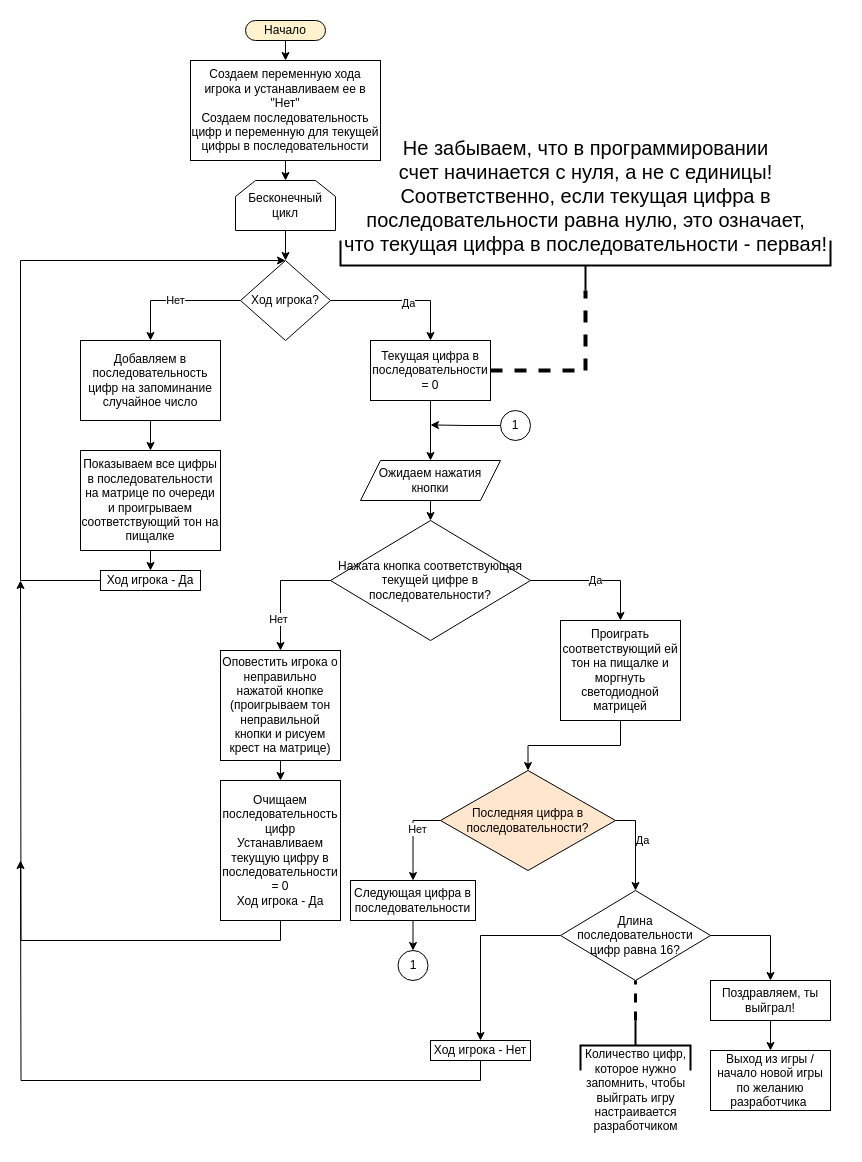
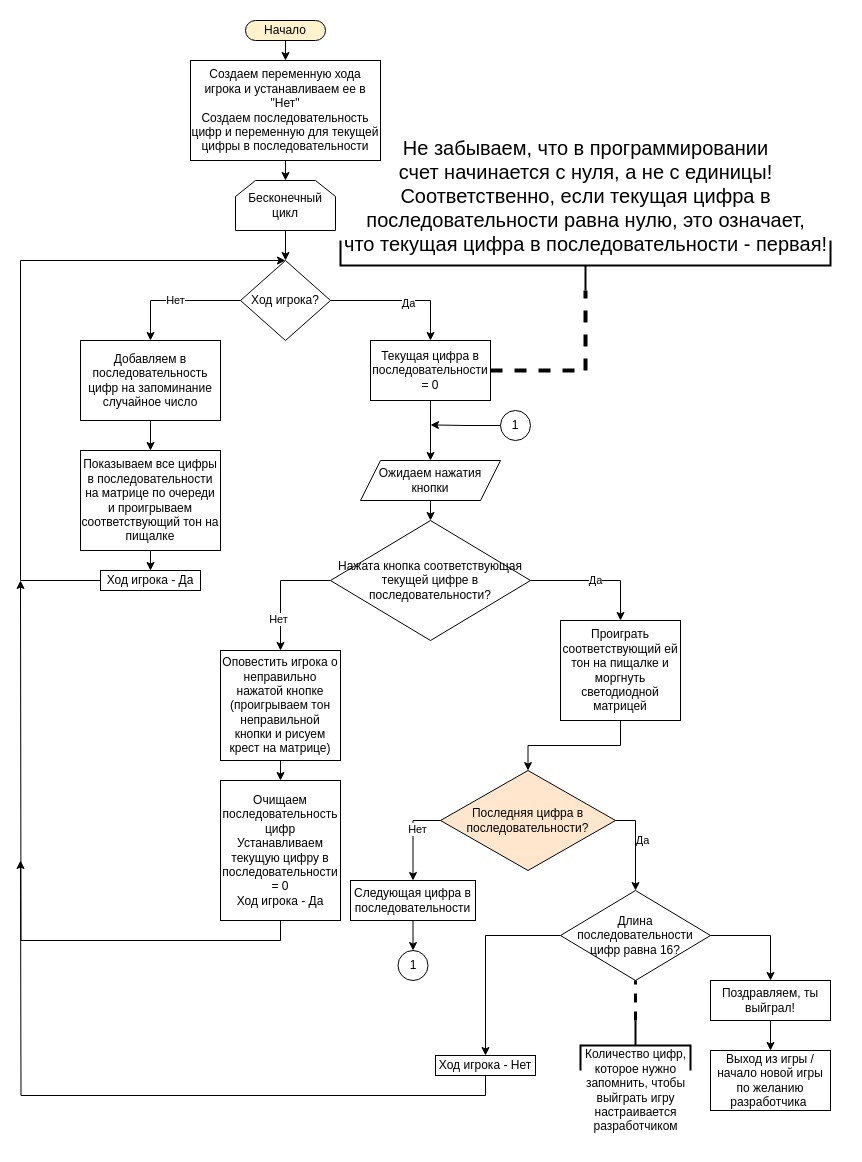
node "Ход игрока - Нет": moved (481, 1051) -> (486, 1066)
